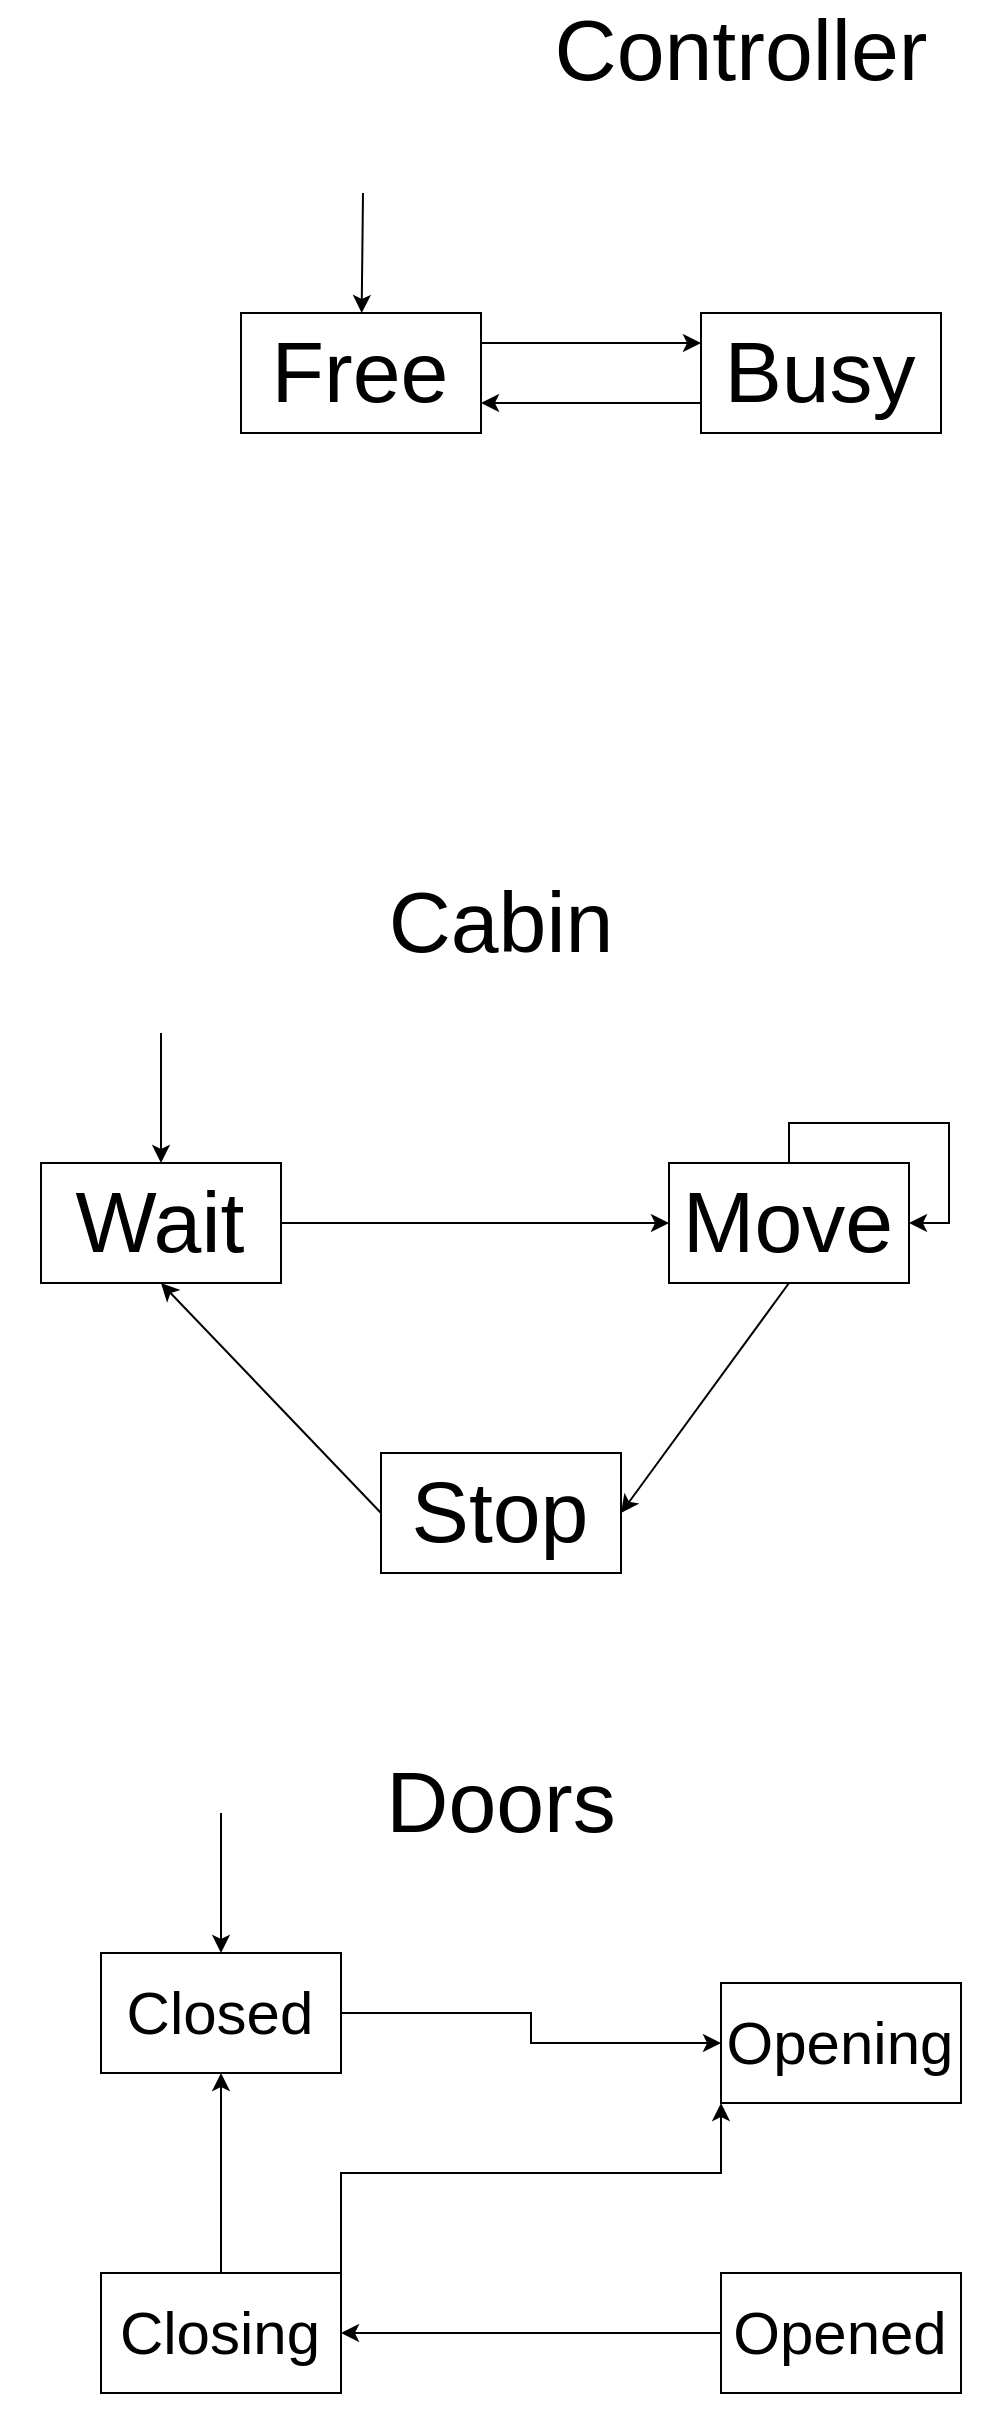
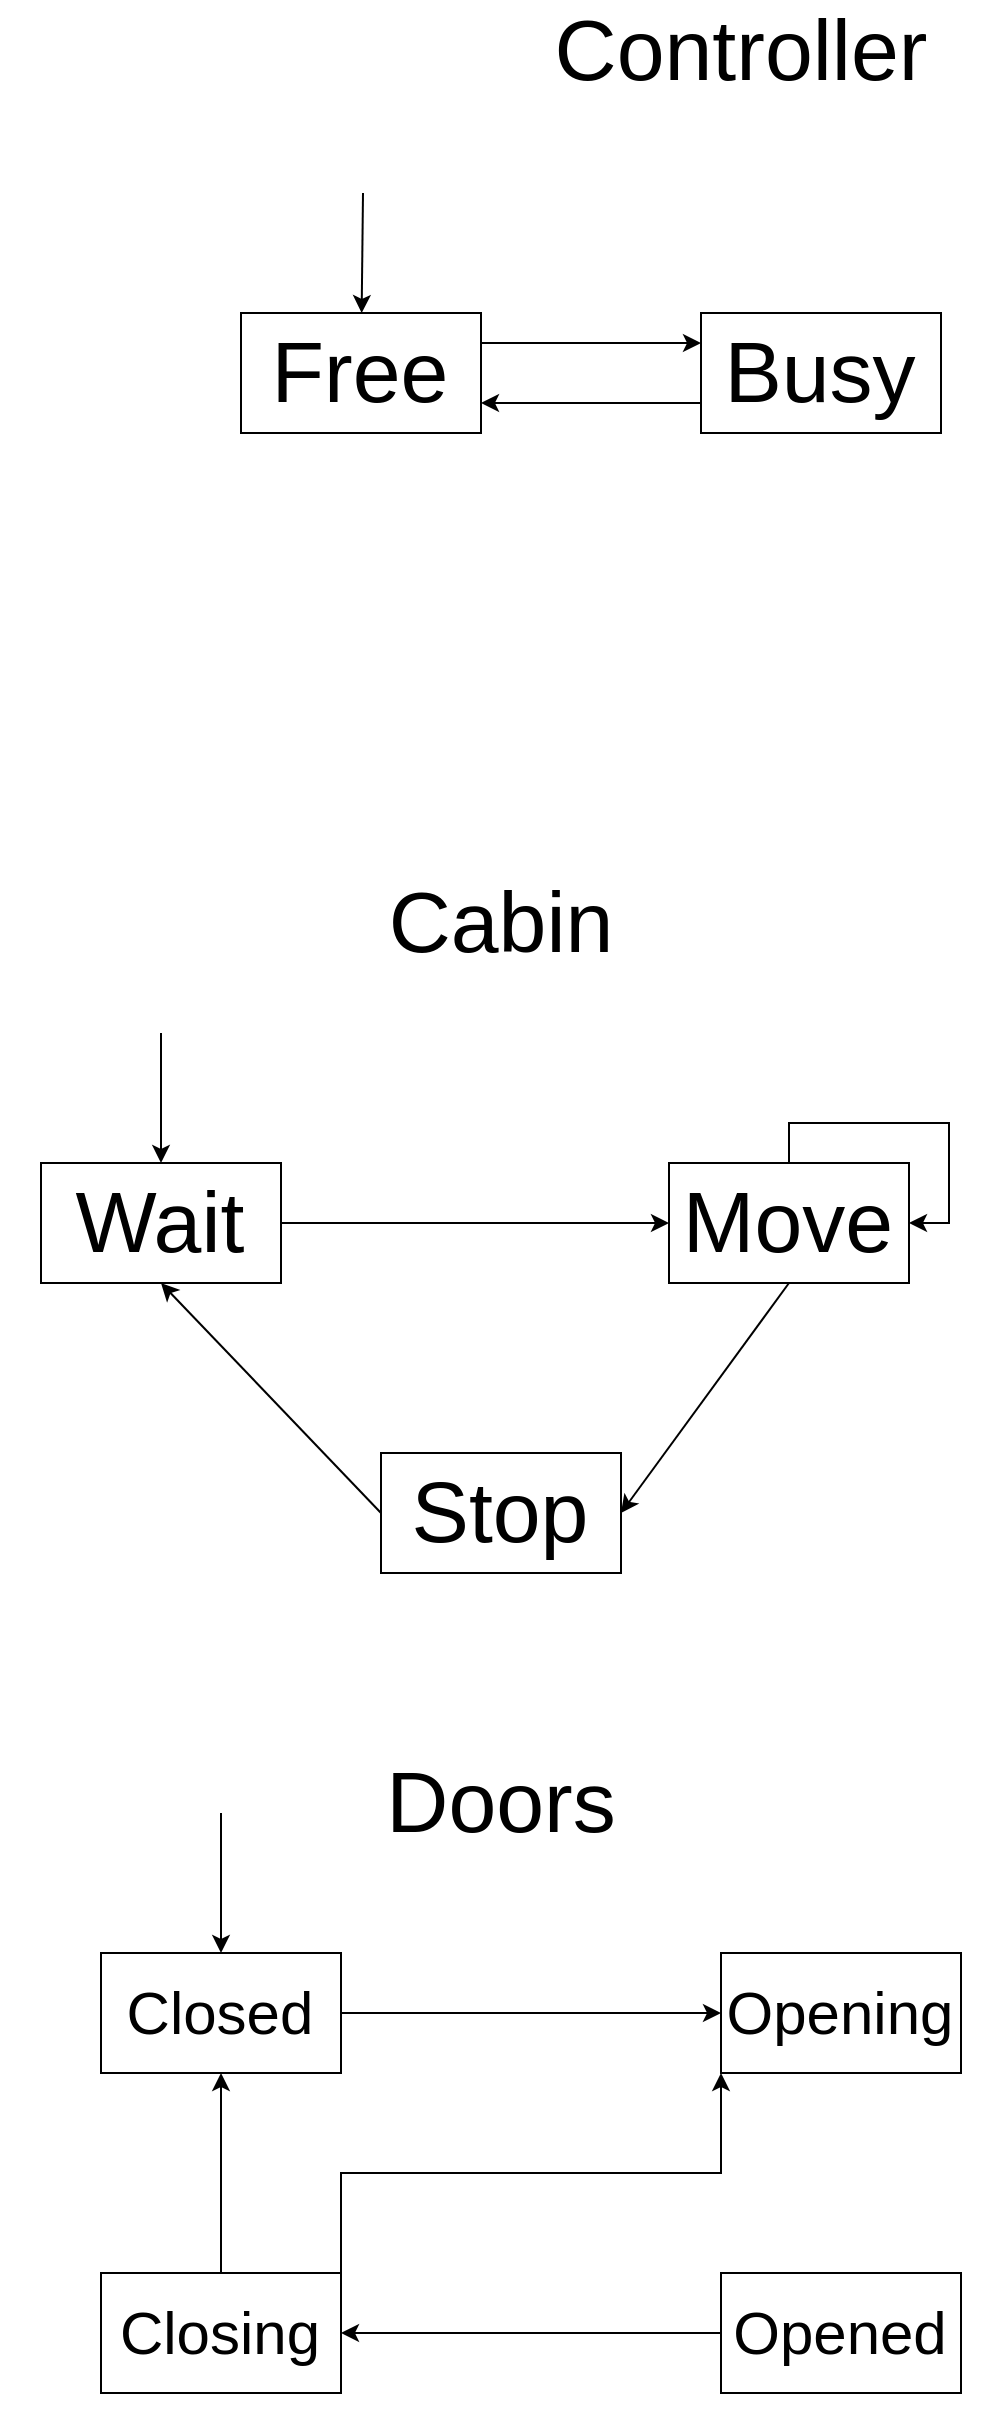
node "Opening": moved (841, 2043) -> (841, 2013)
